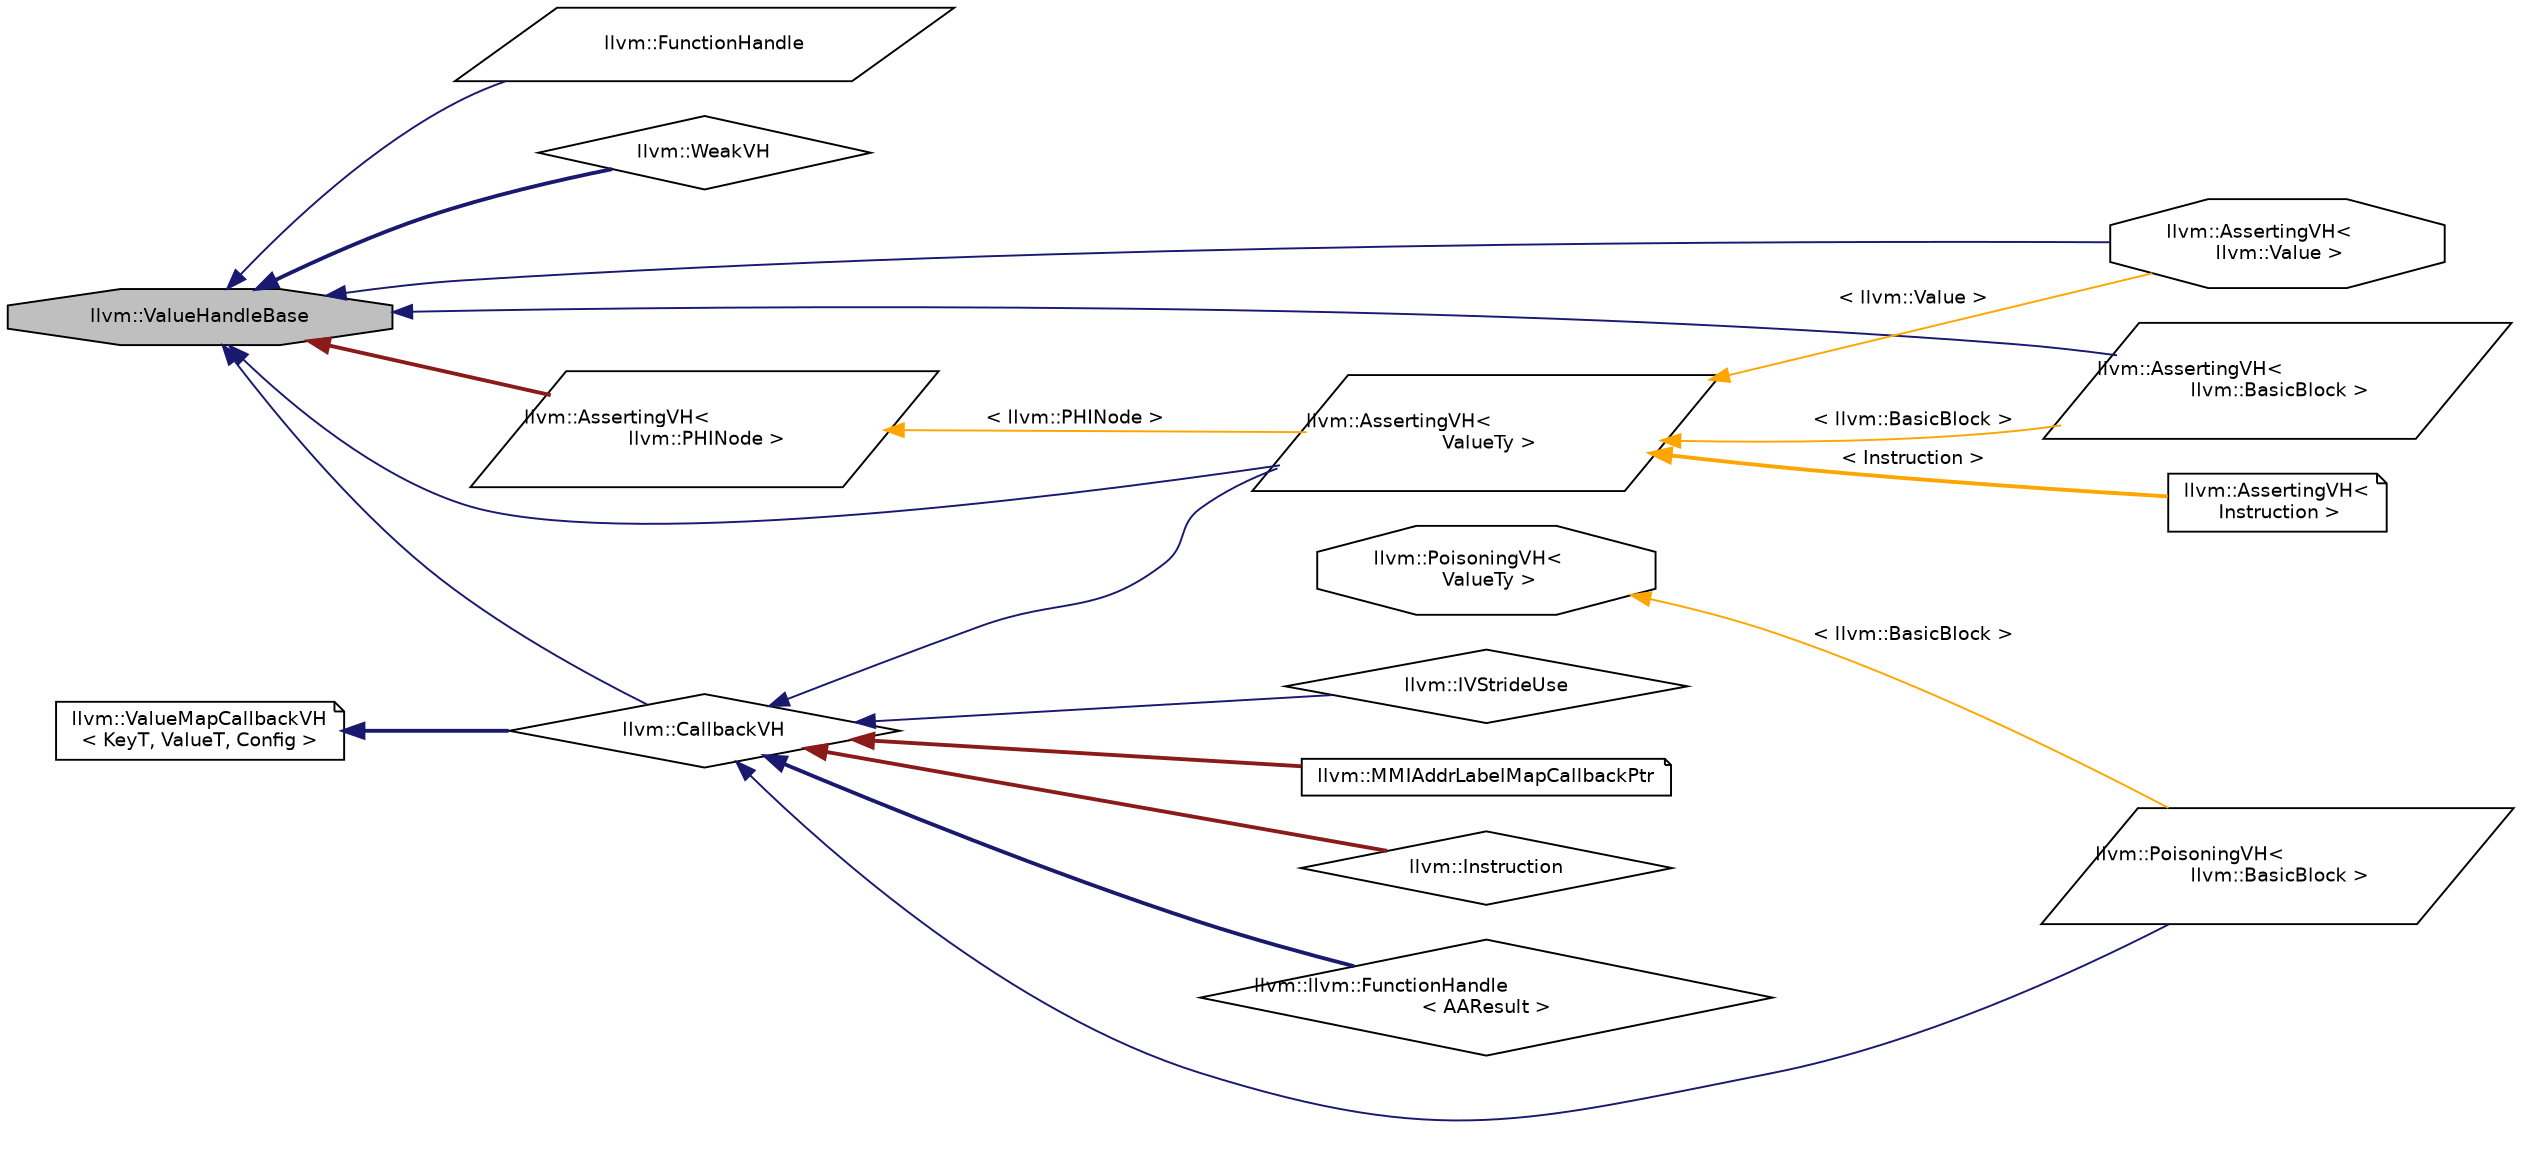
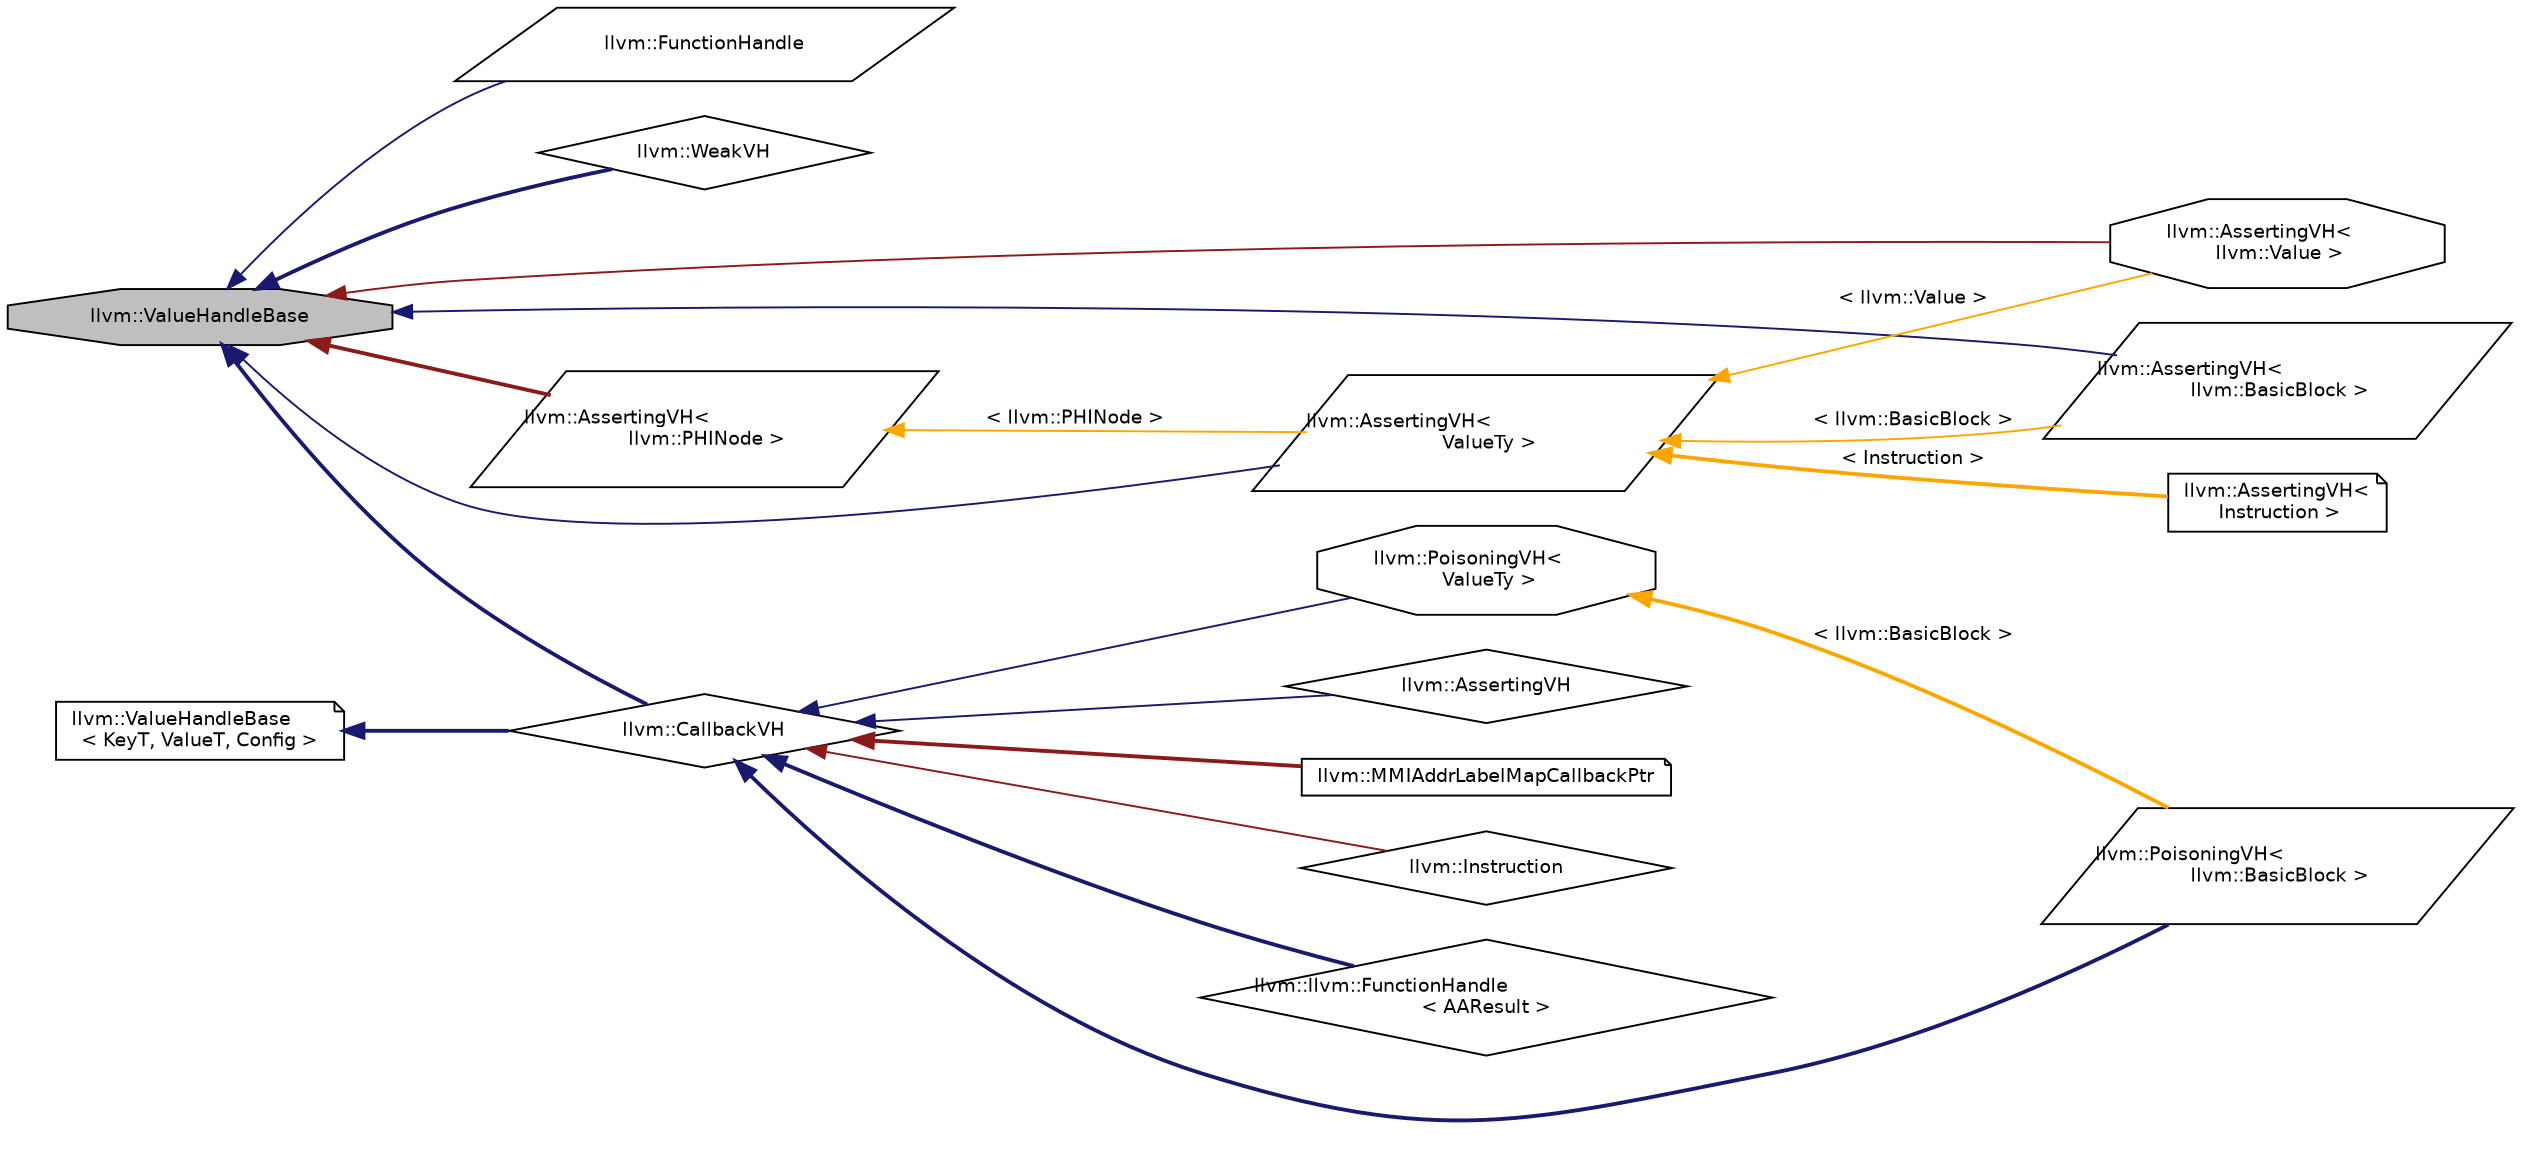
edge "llvm::AssertingVH< llvm::Value >" -> "llvm::ValueHandleBase": color midnightblue -> firebrick4
edge "llvm::CallbackVH" -> "llvm::ValueHandleBase": style solid -> bold
edge "llvm::AssertingVH< ValueTy >" -> "llvm::CallbackVH": now "llvm::PoisoningVH< ValueTy >" -> "llvm::CallbackVH"
node "llvm::IVStrideUse": label "llvm::IVStrideUse" -> "llvm::AssertingVH"
edge "llvm::PoisoningVH< llvm::BasicBlock >" -> "llvm::PoisoningVH< ValueTy >": style solid -> bold
node "llvm::ValueMapCallbackVH < KeyT, ValueT, Config >": label "llvm::ValueMapCallbackVH < KeyT, ValueT, Config >" -> "llvm::ValueHandleBase < KeyT, ValueT, Config >"
edge "llvm::Instruction" -> "llvm::CallbackVH": style bold -> solid
edge "llvm::PoisoningVH< llvm::BasicBlock >" -> "llvm::CallbackVH": style solid -> bold
